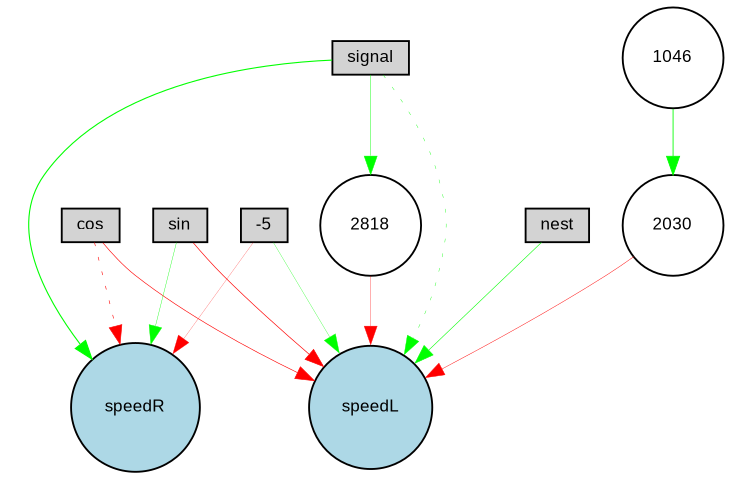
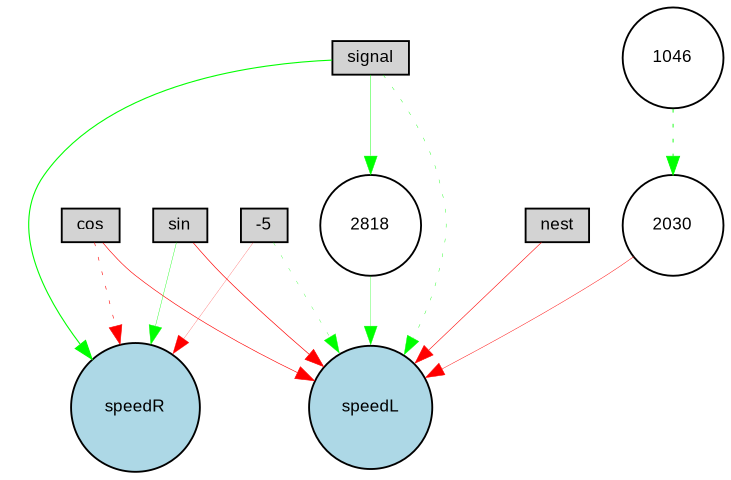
edge "1046" -> "2030": style solid -> dotted
edge "-5" -> "speedL": style solid -> dotted
edge "nest" -> "speedL": color green -> red
edge "2818" -> "speedL": color red -> green
